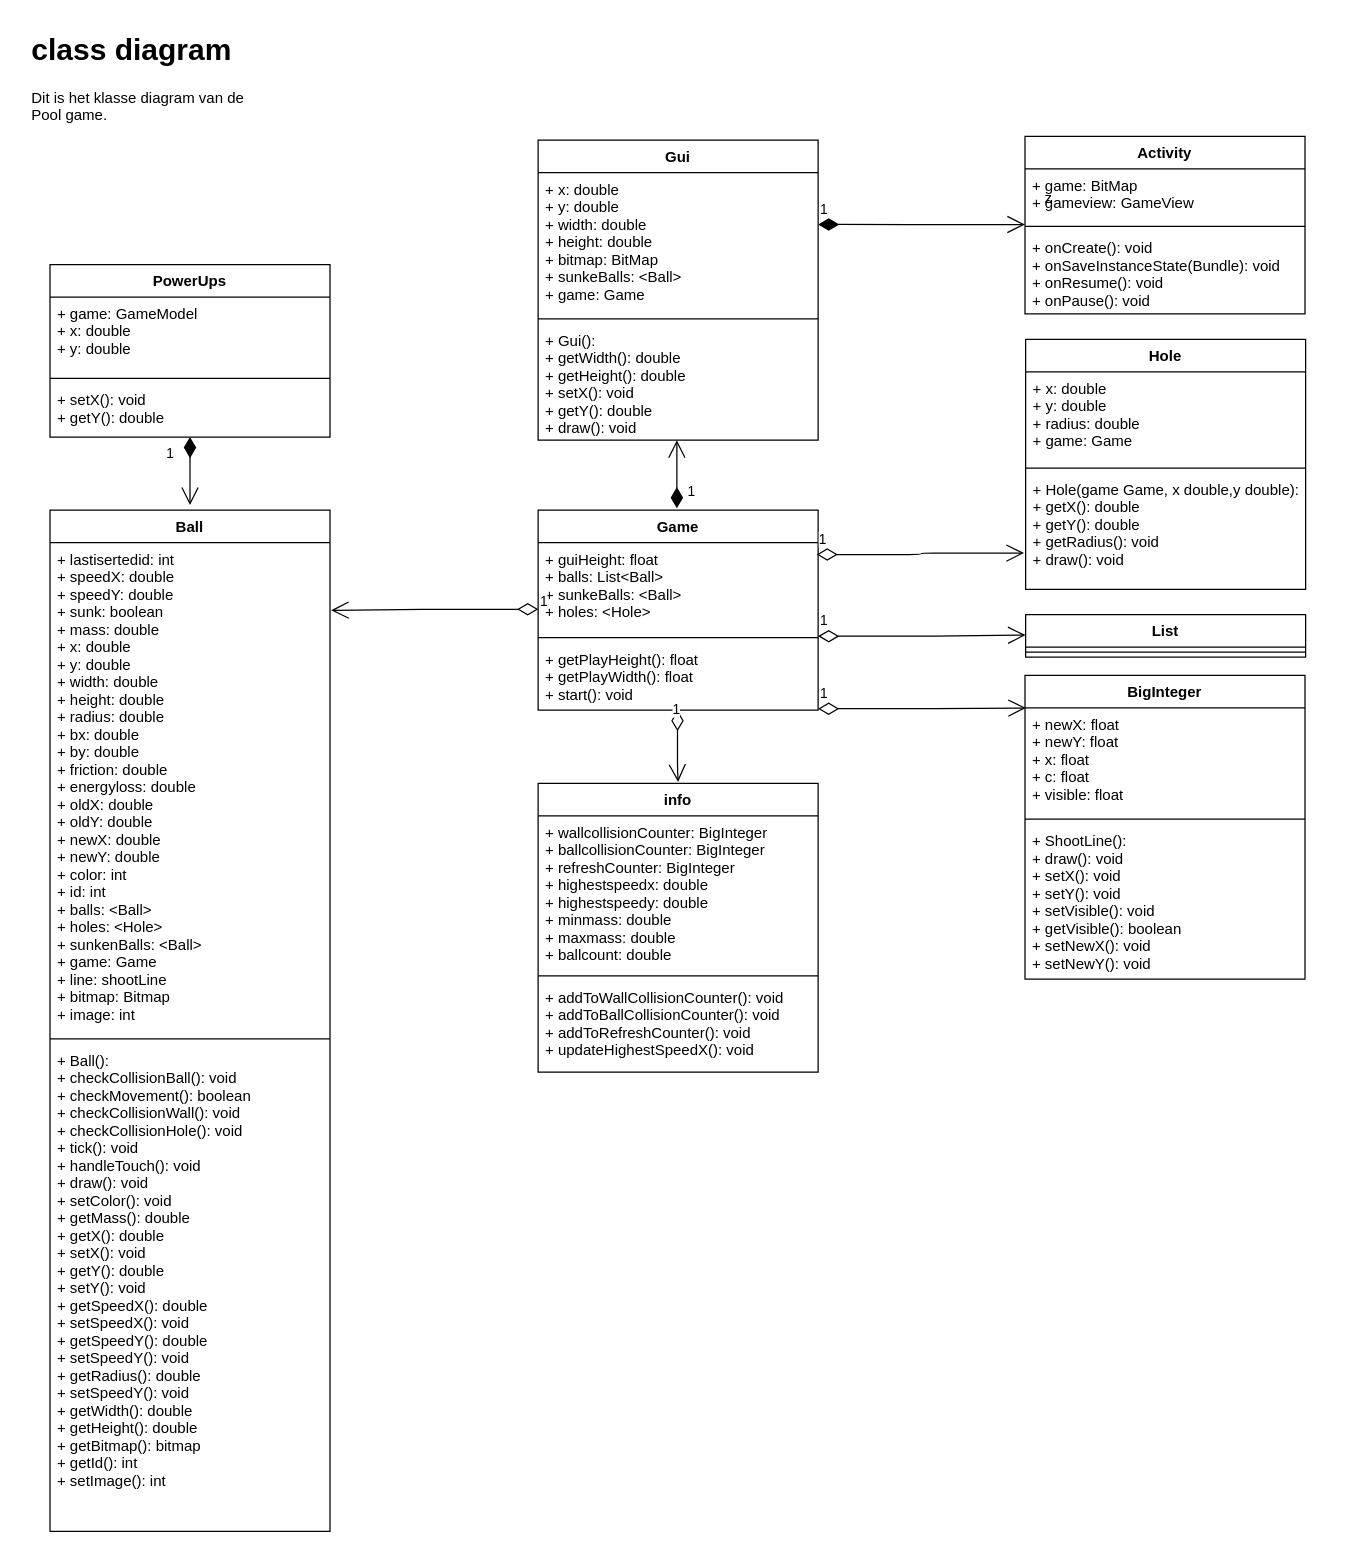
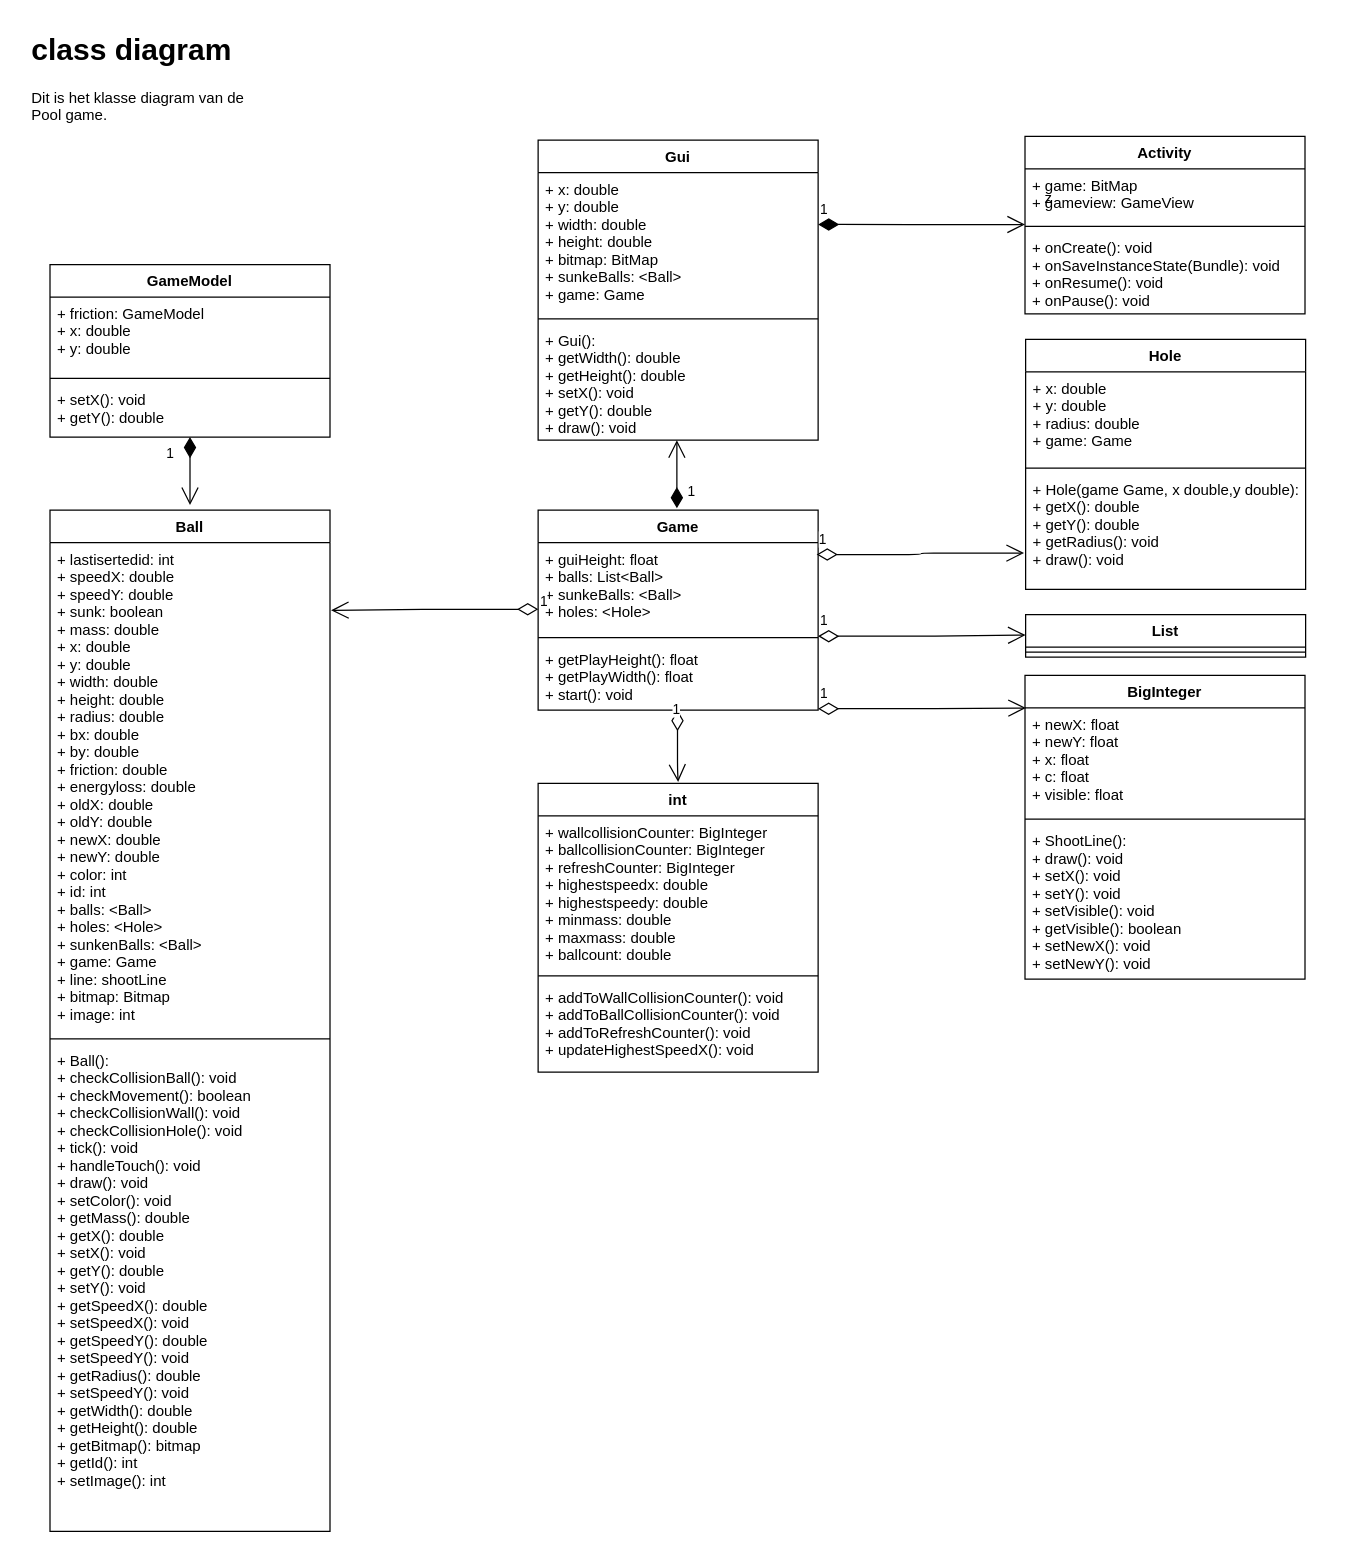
node "PowerUps": label "PowerUps" -> "GameModel"
node "+ game: GameModel + x: double + y: double": label "+ game: GameModel + x: double + y: double" -> "+ friction: GameModel + x: double + y: double"
node "info": label "info" -> "int"
